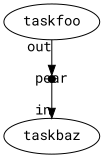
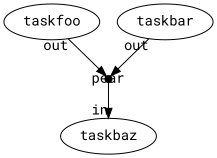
node "taskbar": added
